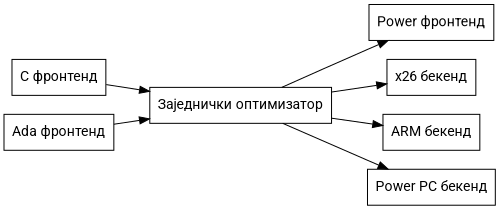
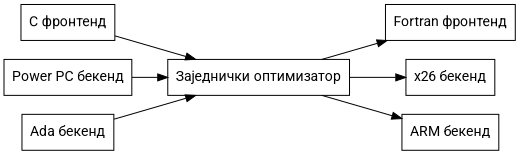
node "Power фронтенд": label "Power фронтенд" -> "Fortran фронтенд"
node "Ada фронтенд": label "Ada фронтенд" -> "Ada бекенд"
edge "Заједнички оптимизатор" -> "Power PC бекенд": reversed
